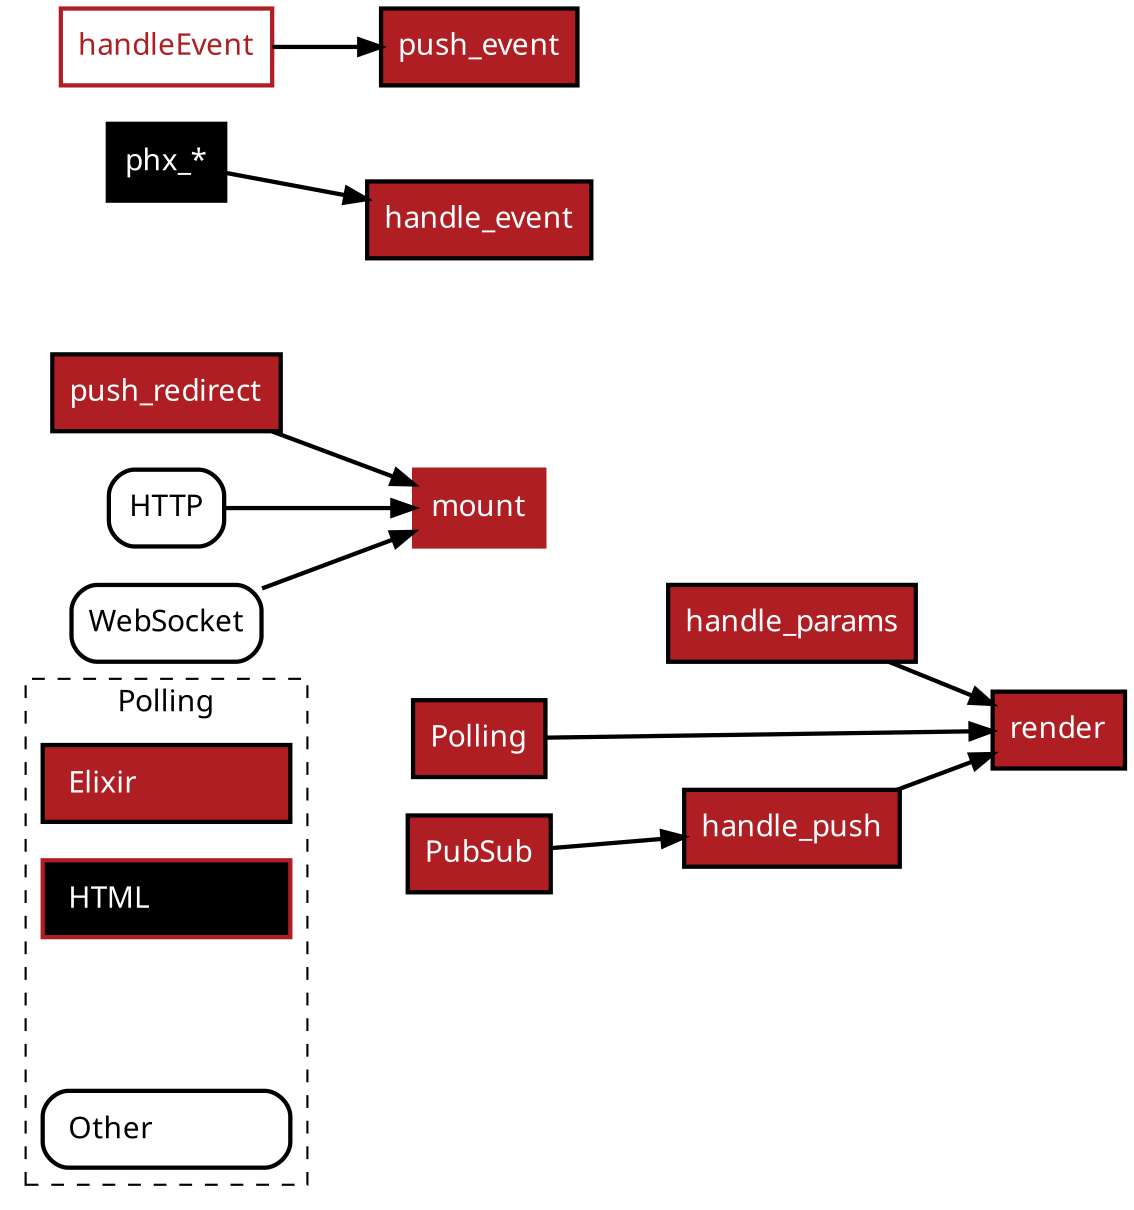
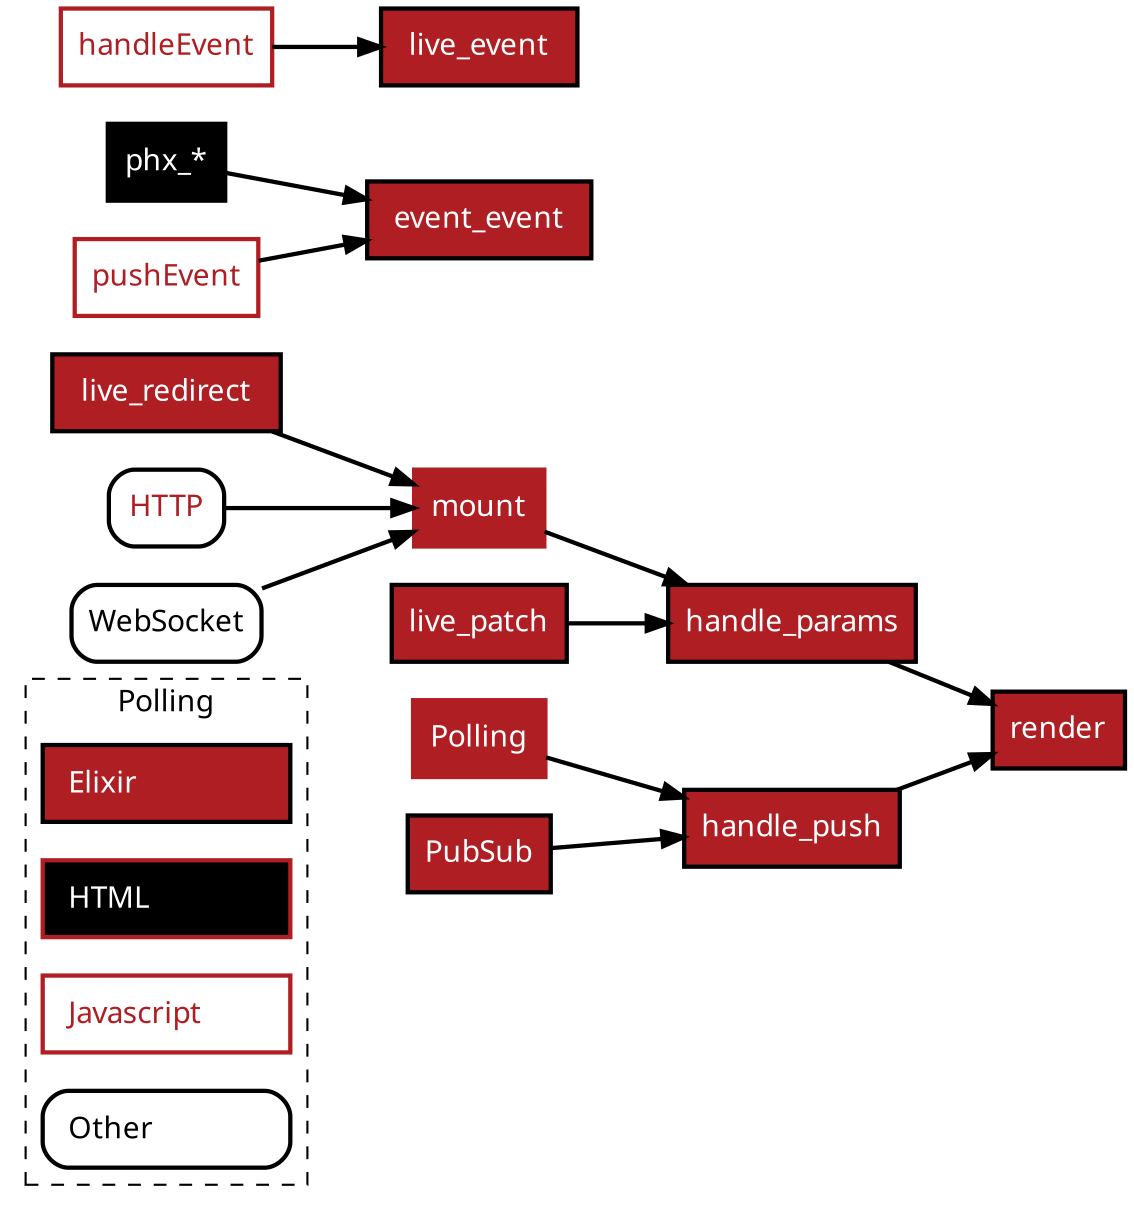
node "push_event": label "push_event" -> "live_event"
node "handle_event": label "handle_event" -> "event_event"
node "pushEvent": added
node "push_redirect": label "push_redirect" -> "live_redirect"
node "HTTP": fontcolor black -> #af1e23
edge "mount" -> "handle_params": added
node "live_patch": added
edge "Polling" -> "render": now "Polling" -> "handle_push"
node "Polling": color black -> #af1e23
node "Javascript": added
